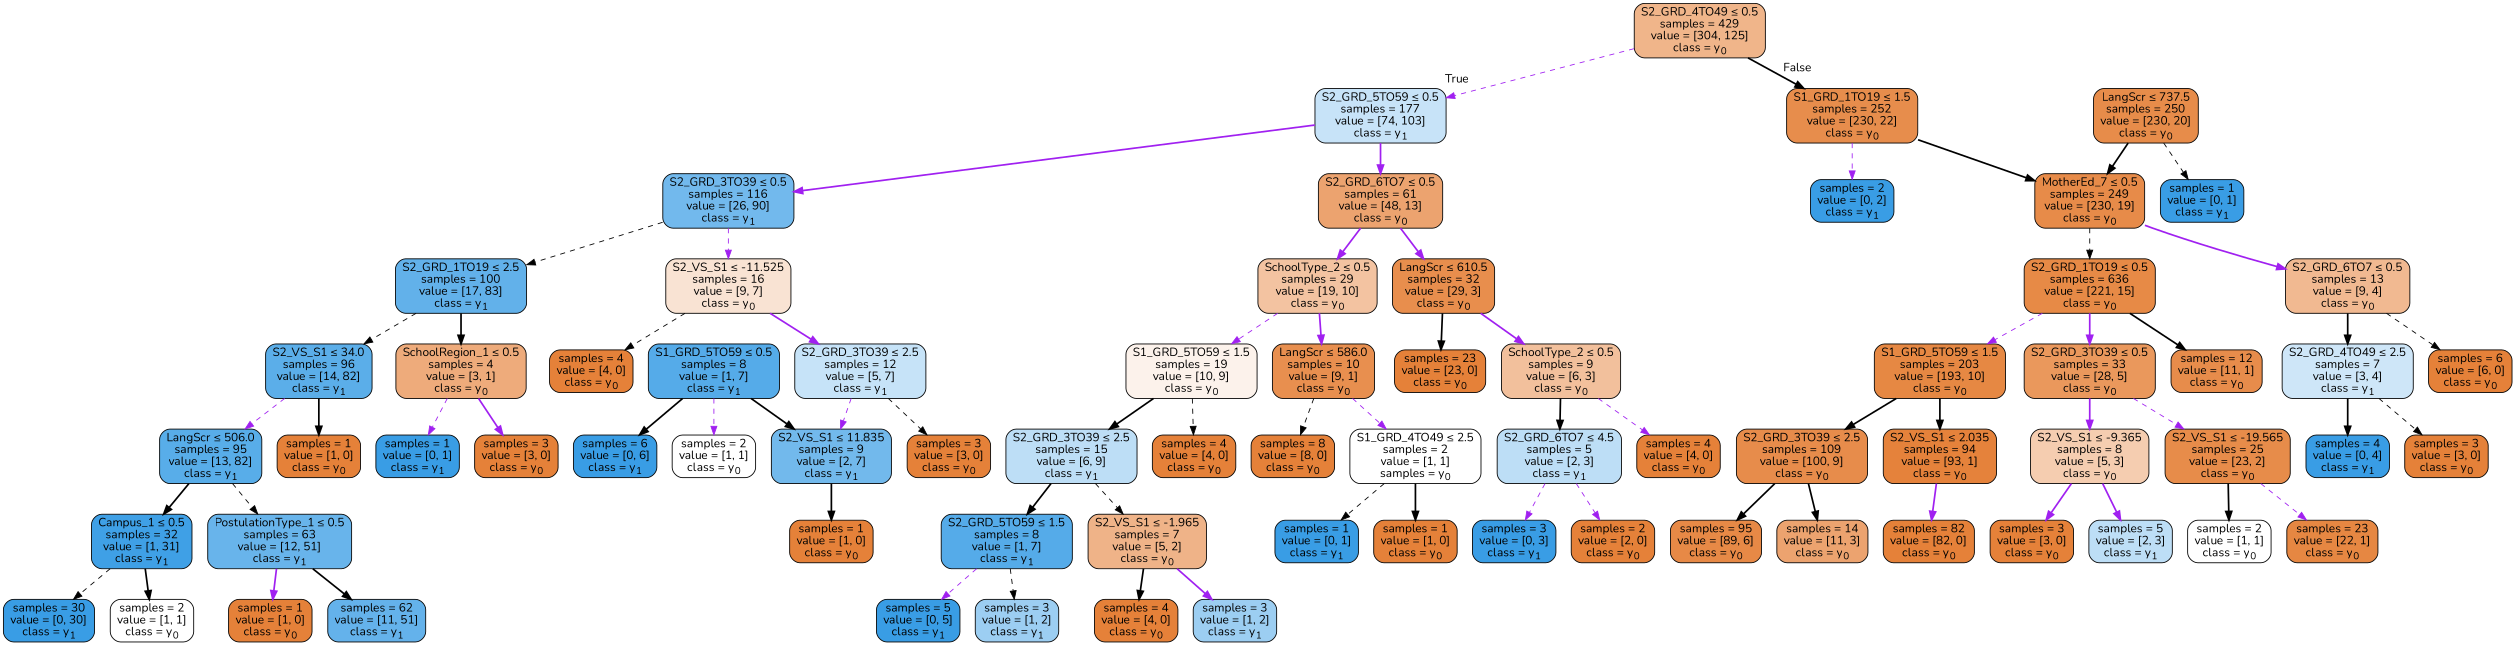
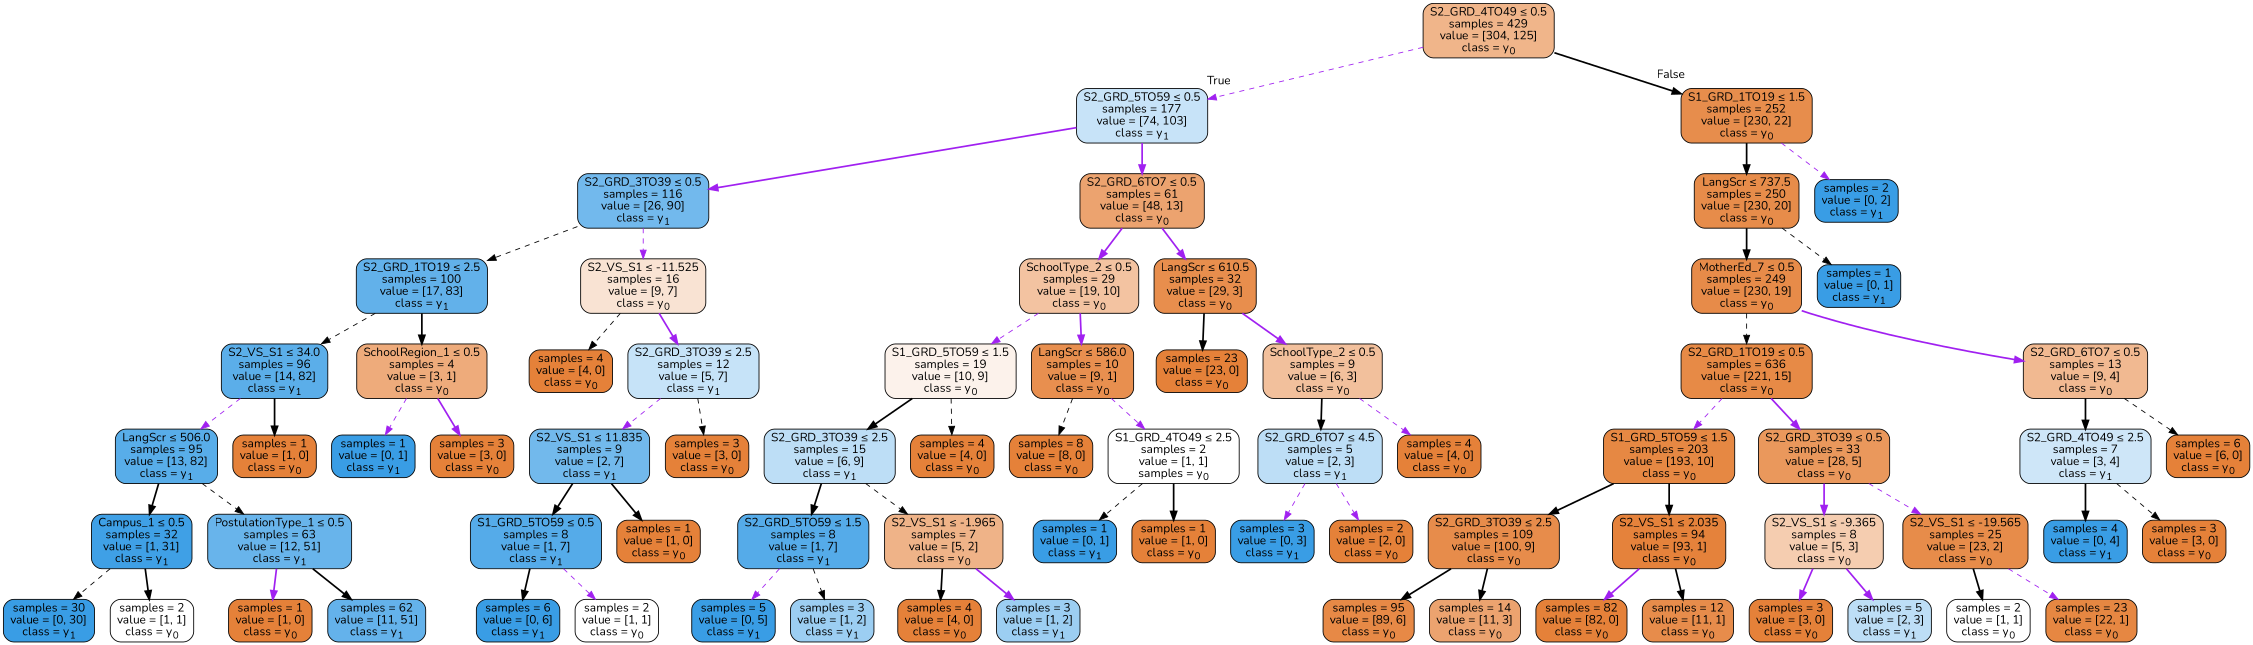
edge "S1_GRD_1TO19 ≤ 1.5" -> "MotherEd_7 ≤ 0.5": now "S1_GRD_1TO19 ≤ 1.5" -> "LangScr ≤ 737.5"
edge "S2_GRD_1TO19 ≤ 0.5" -> "samples = 12": now "S2_VS_S1 ≤ 2.035" -> "samples = 12"
edge "S1_GRD_5TO59 ≤ 0.5" -> "S2_VS_S1 ≤ 11.835": reversed
